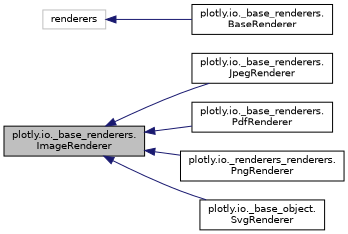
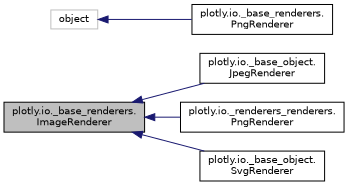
node "renderers": label "renderers" -> "object"
node "plotly.io._base_renderers. BaseRenderer": label "plotly.io._base_renderers. BaseRenderer" -> "plotly.io._base_renderers. PngRenderer"
node "plotly.io._base_renderers. JpegRenderer": label "plotly.io._base_renderers. JpegRenderer" -> "plotly.io._base_object. JpegRenderer"
node "plotly.io._base_renderers. PdfRenderer": removed
